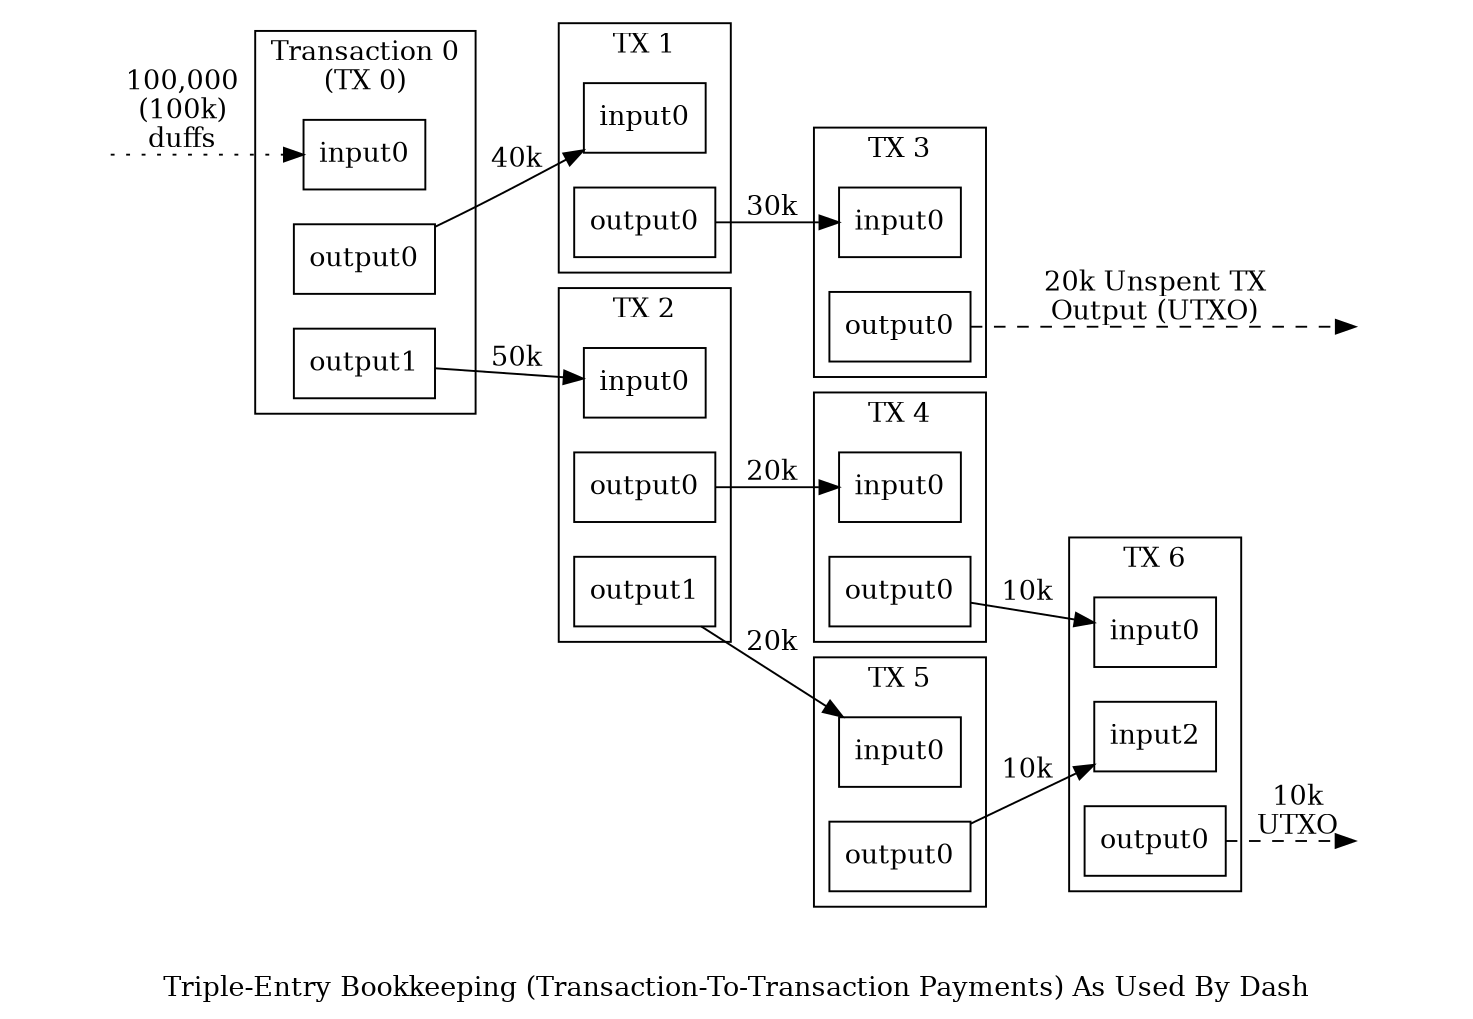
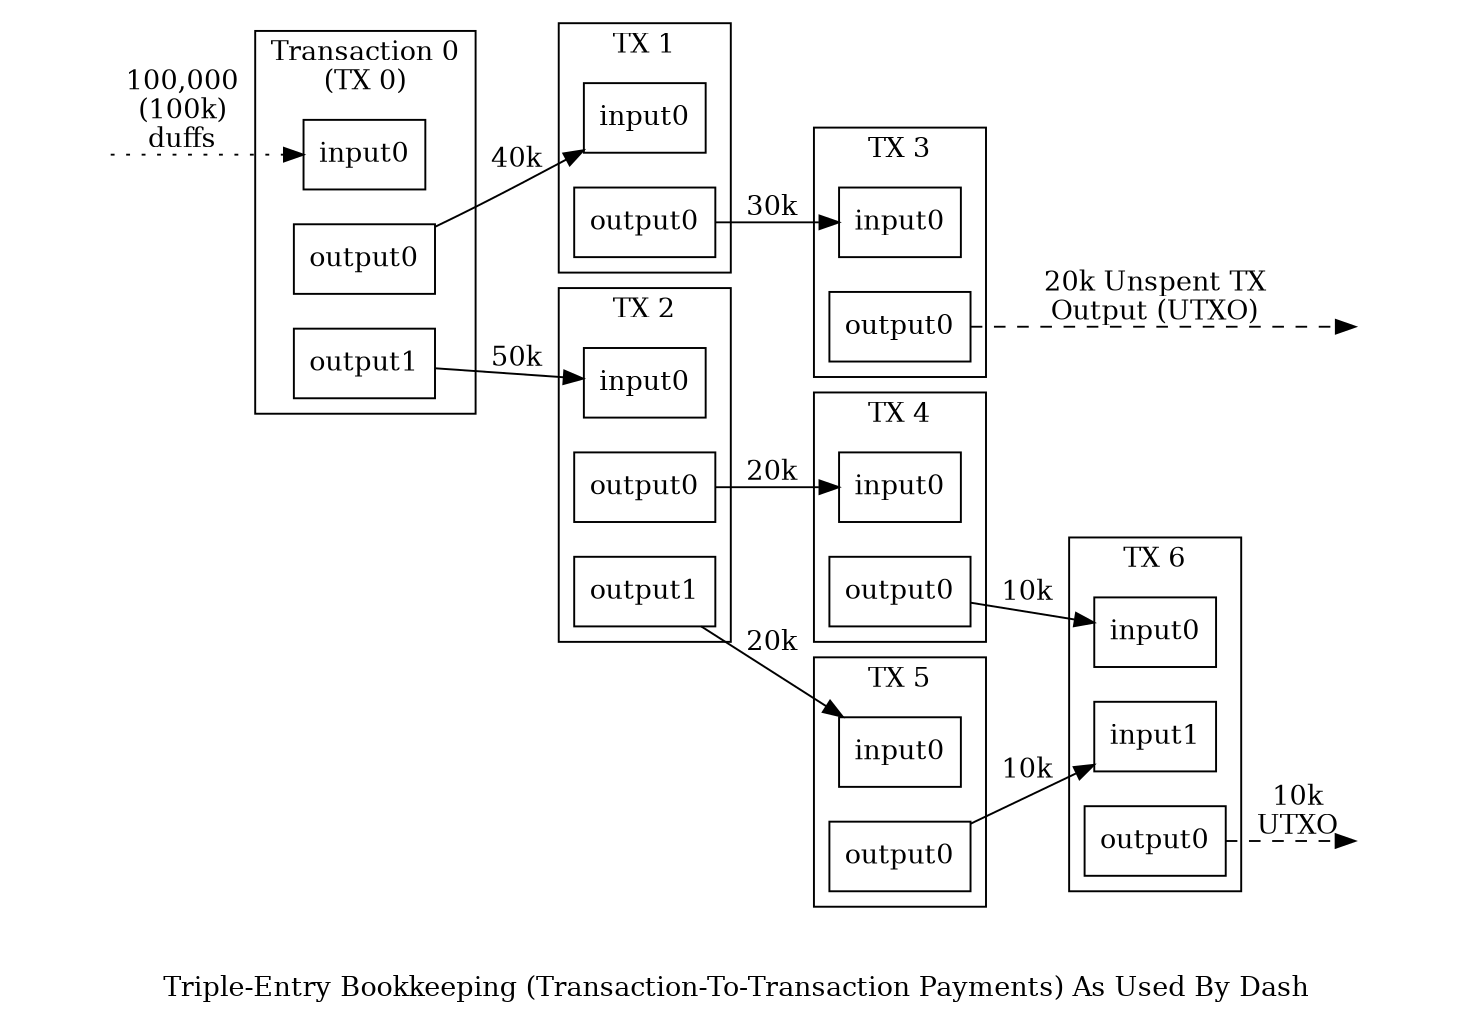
node "input2": label "input2" -> "input1"
